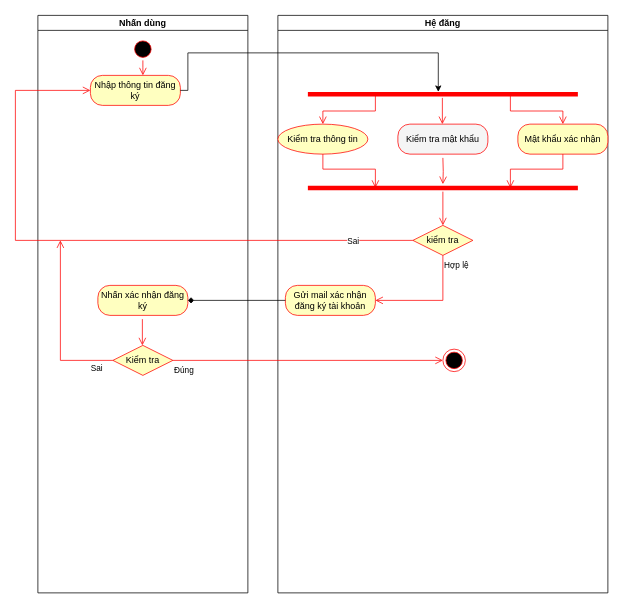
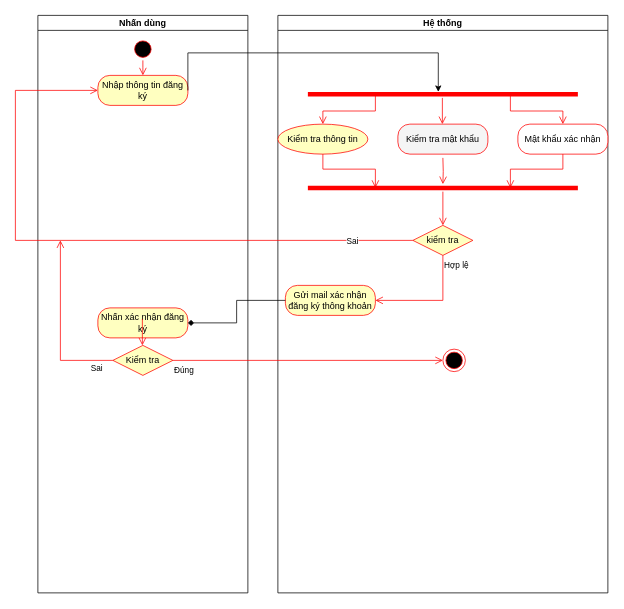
node "Hệ đăng": label "Hệ đăng" -> "Hệ thống"
node "Nhập thông tin đăng ký": moved (135, 90) -> (143, 90)
node "Mật khẩu xác nhận": fillcolor #ffffc0 -> #ffffff
node "Nhấn xác nhận đăng ký": moved (143, 300) -> (143, 323)
node "Gửi mail xác nhận đăng ký tài khoản": label "Gửi mail xác nhận đăng ký tài khoản" -> "Gửi mail xác nhận đăng ký thông khoản"
